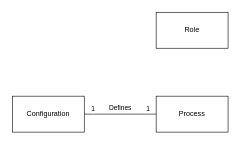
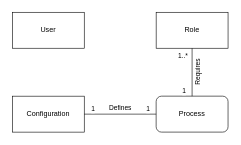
node "User": added
edge "Role" -- "Process": added, labels "1..*", "Requires", "1"
node "Process": shape rectangle -> rounded rectangle
